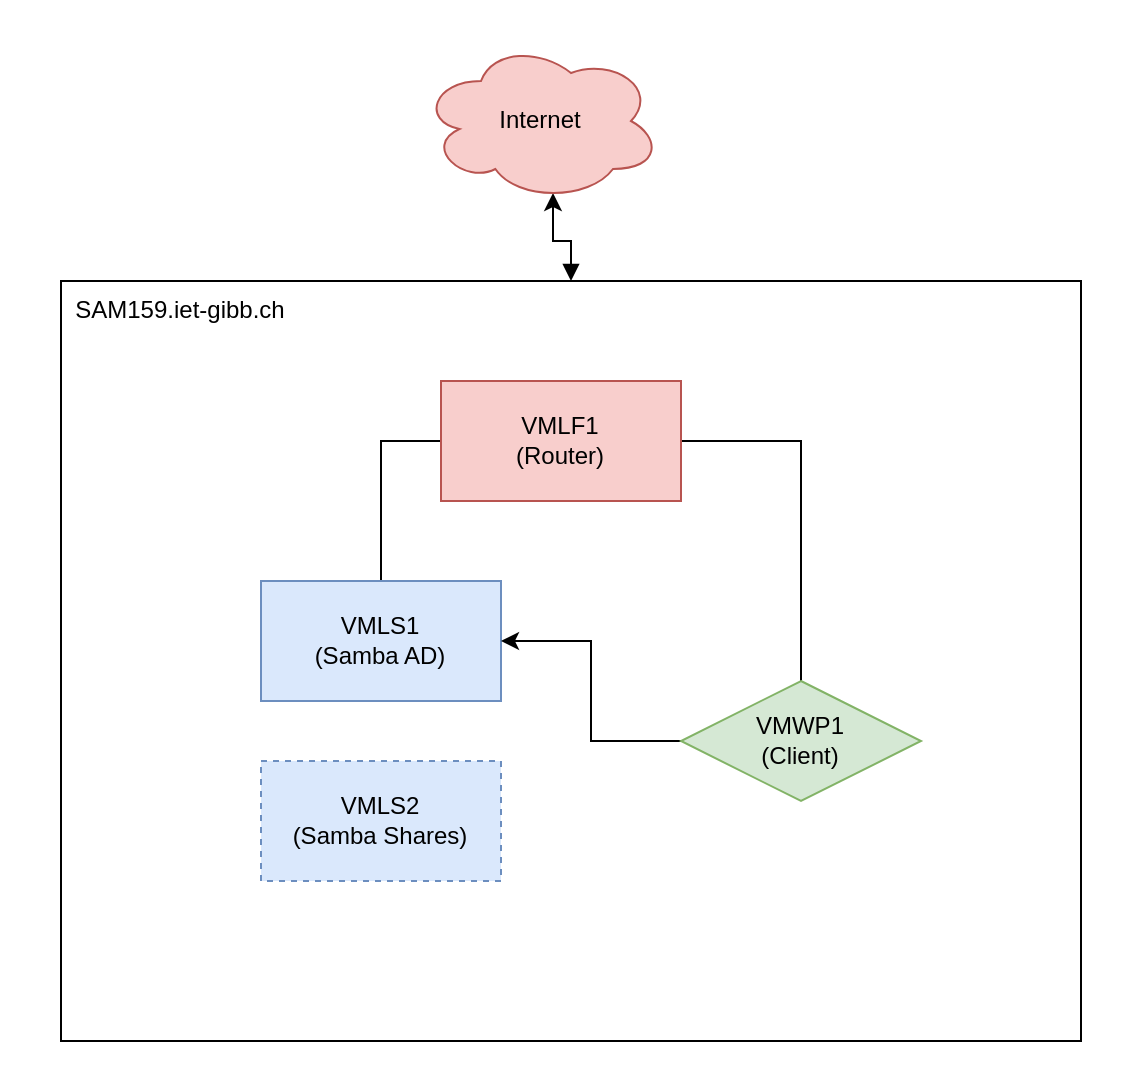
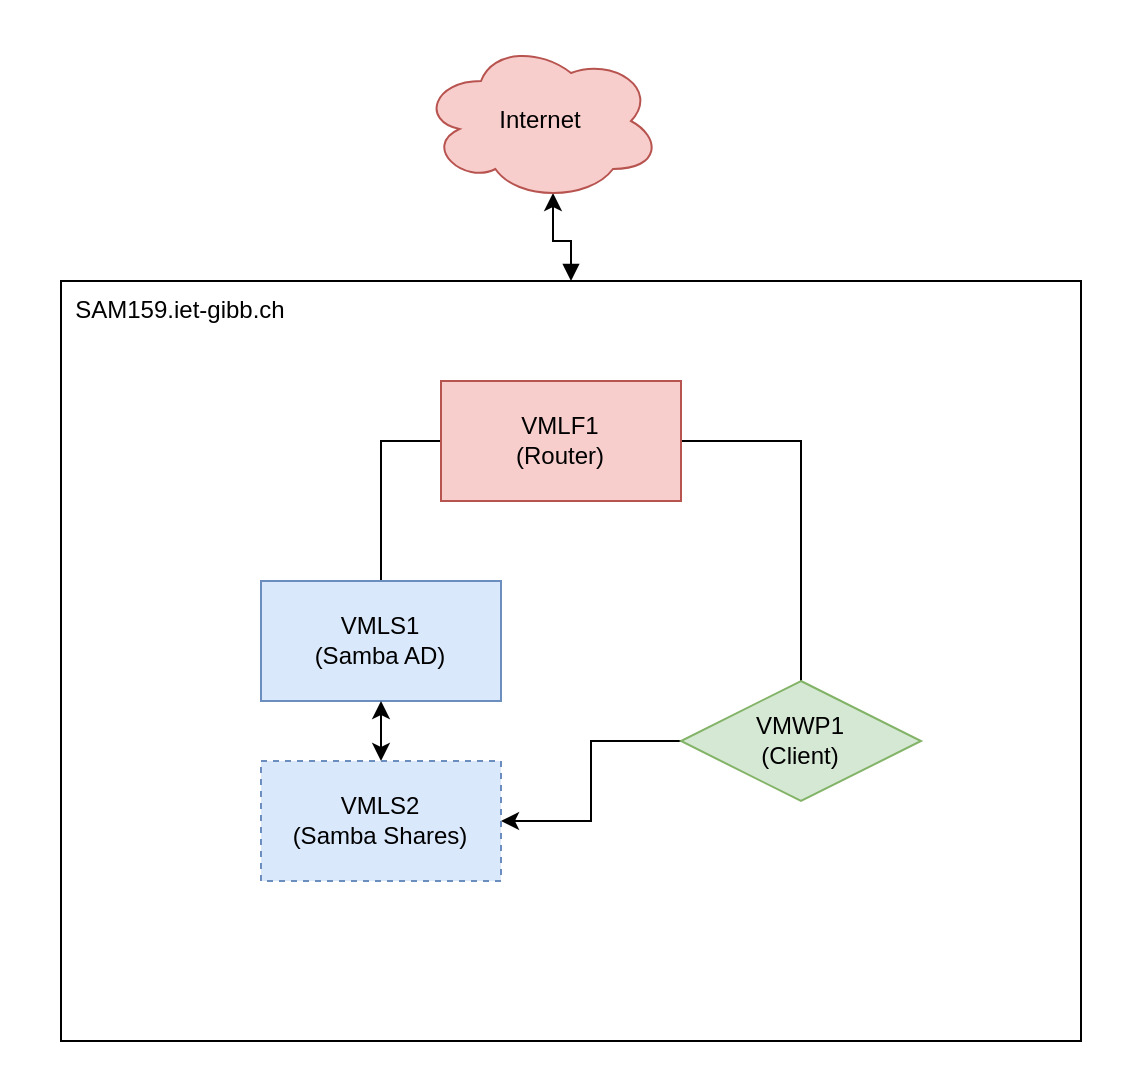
edge "VMWP1 (Client)" -> "VMLS1 (Samba AD)": now "VMWP1 (Client)" -> "VMLS2 (Samba Shares)"
edge "VMLS1 (Samba AD)" -- "VMLS2 (Samba Shares)": added
